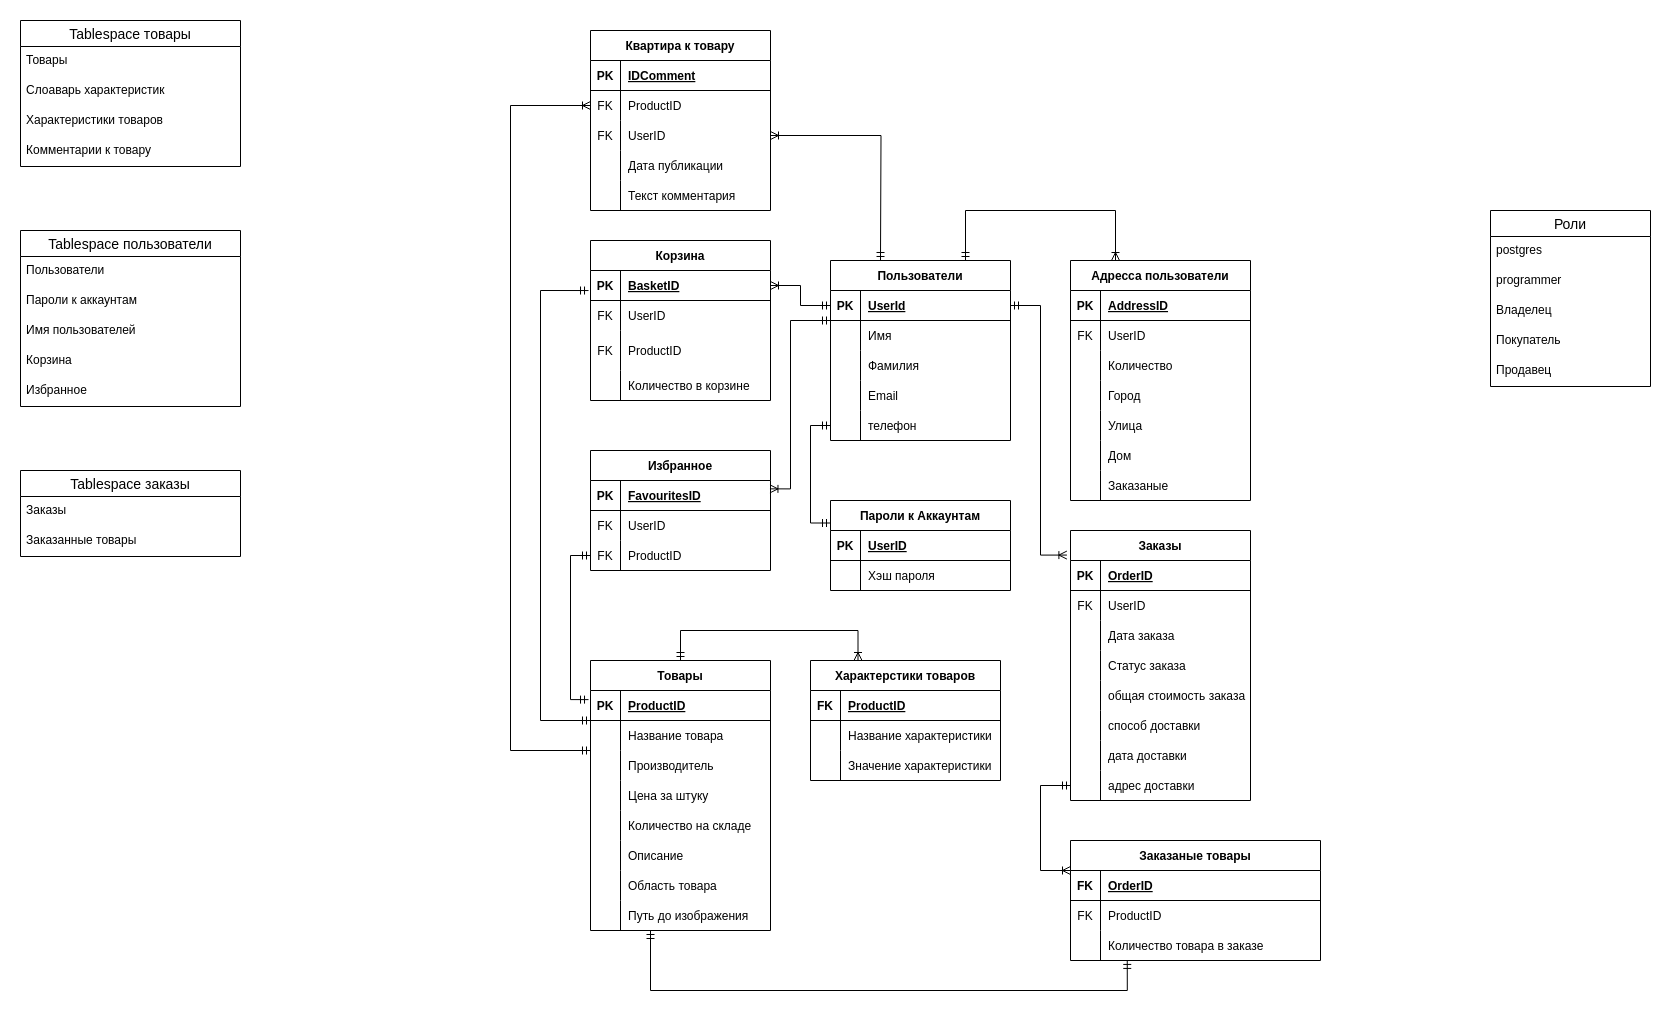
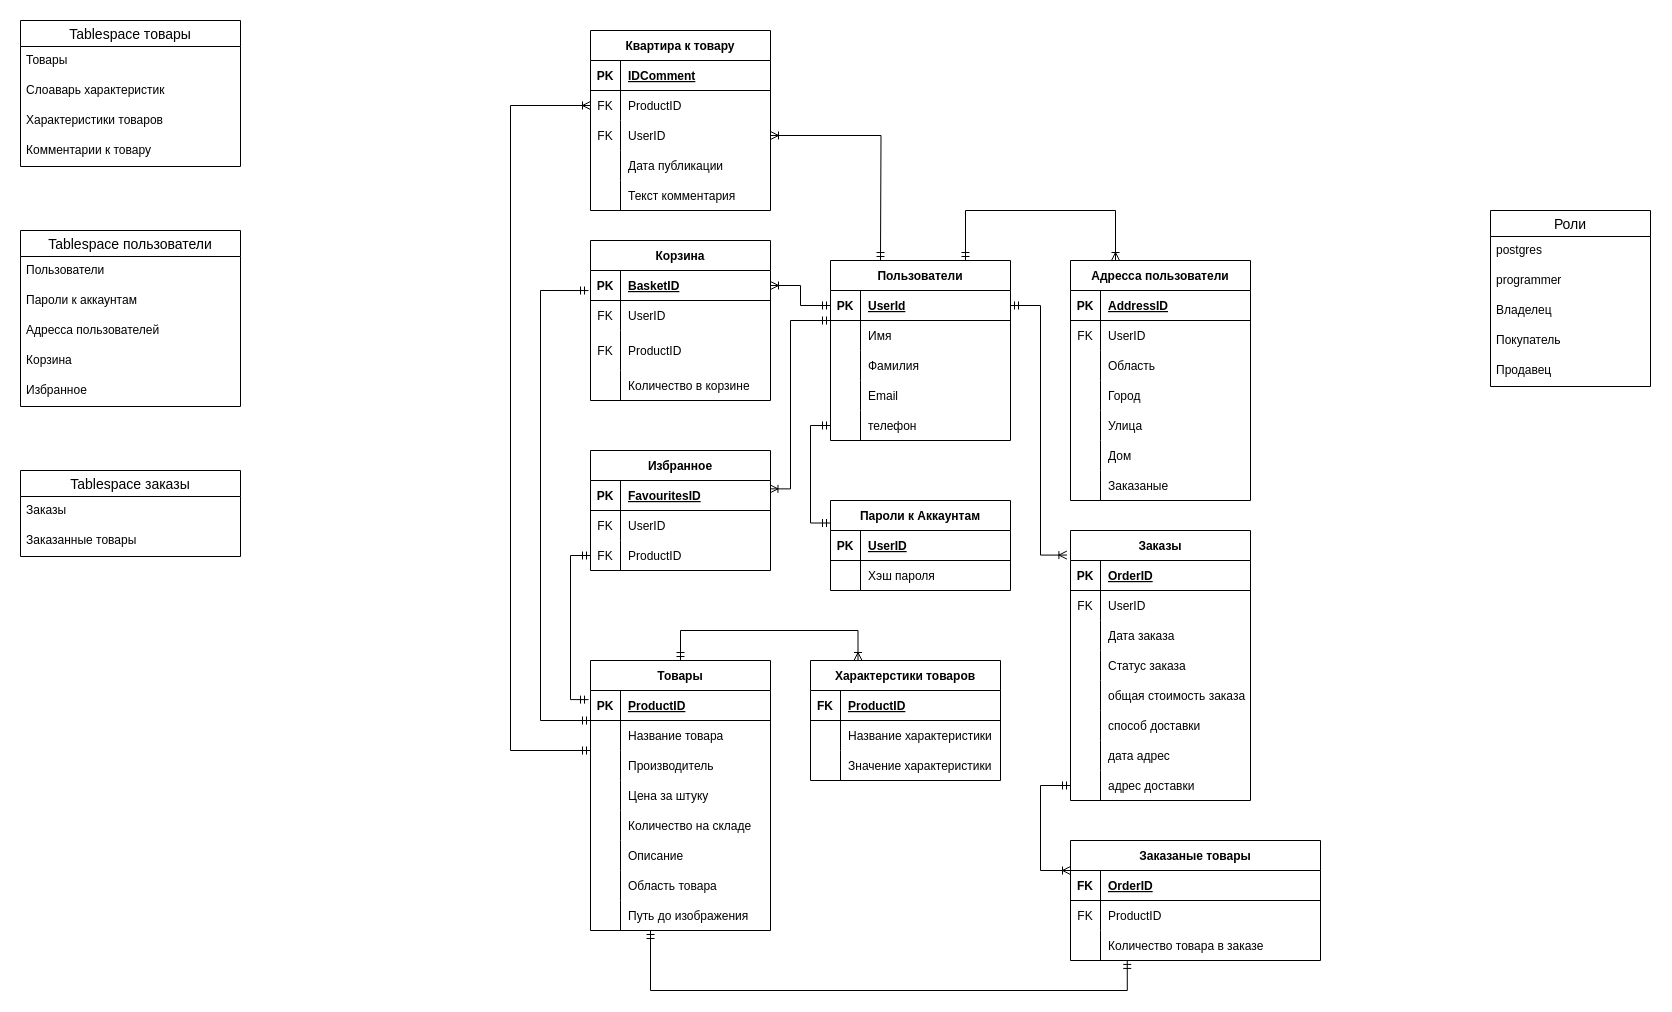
node "Имя пользователей": label "Имя пользователей" -> "Адресса пользователей"
node "Количество": label "Количество" -> "Область"
node "дата доставки": label "дата доставки" -> "дата адрес"
